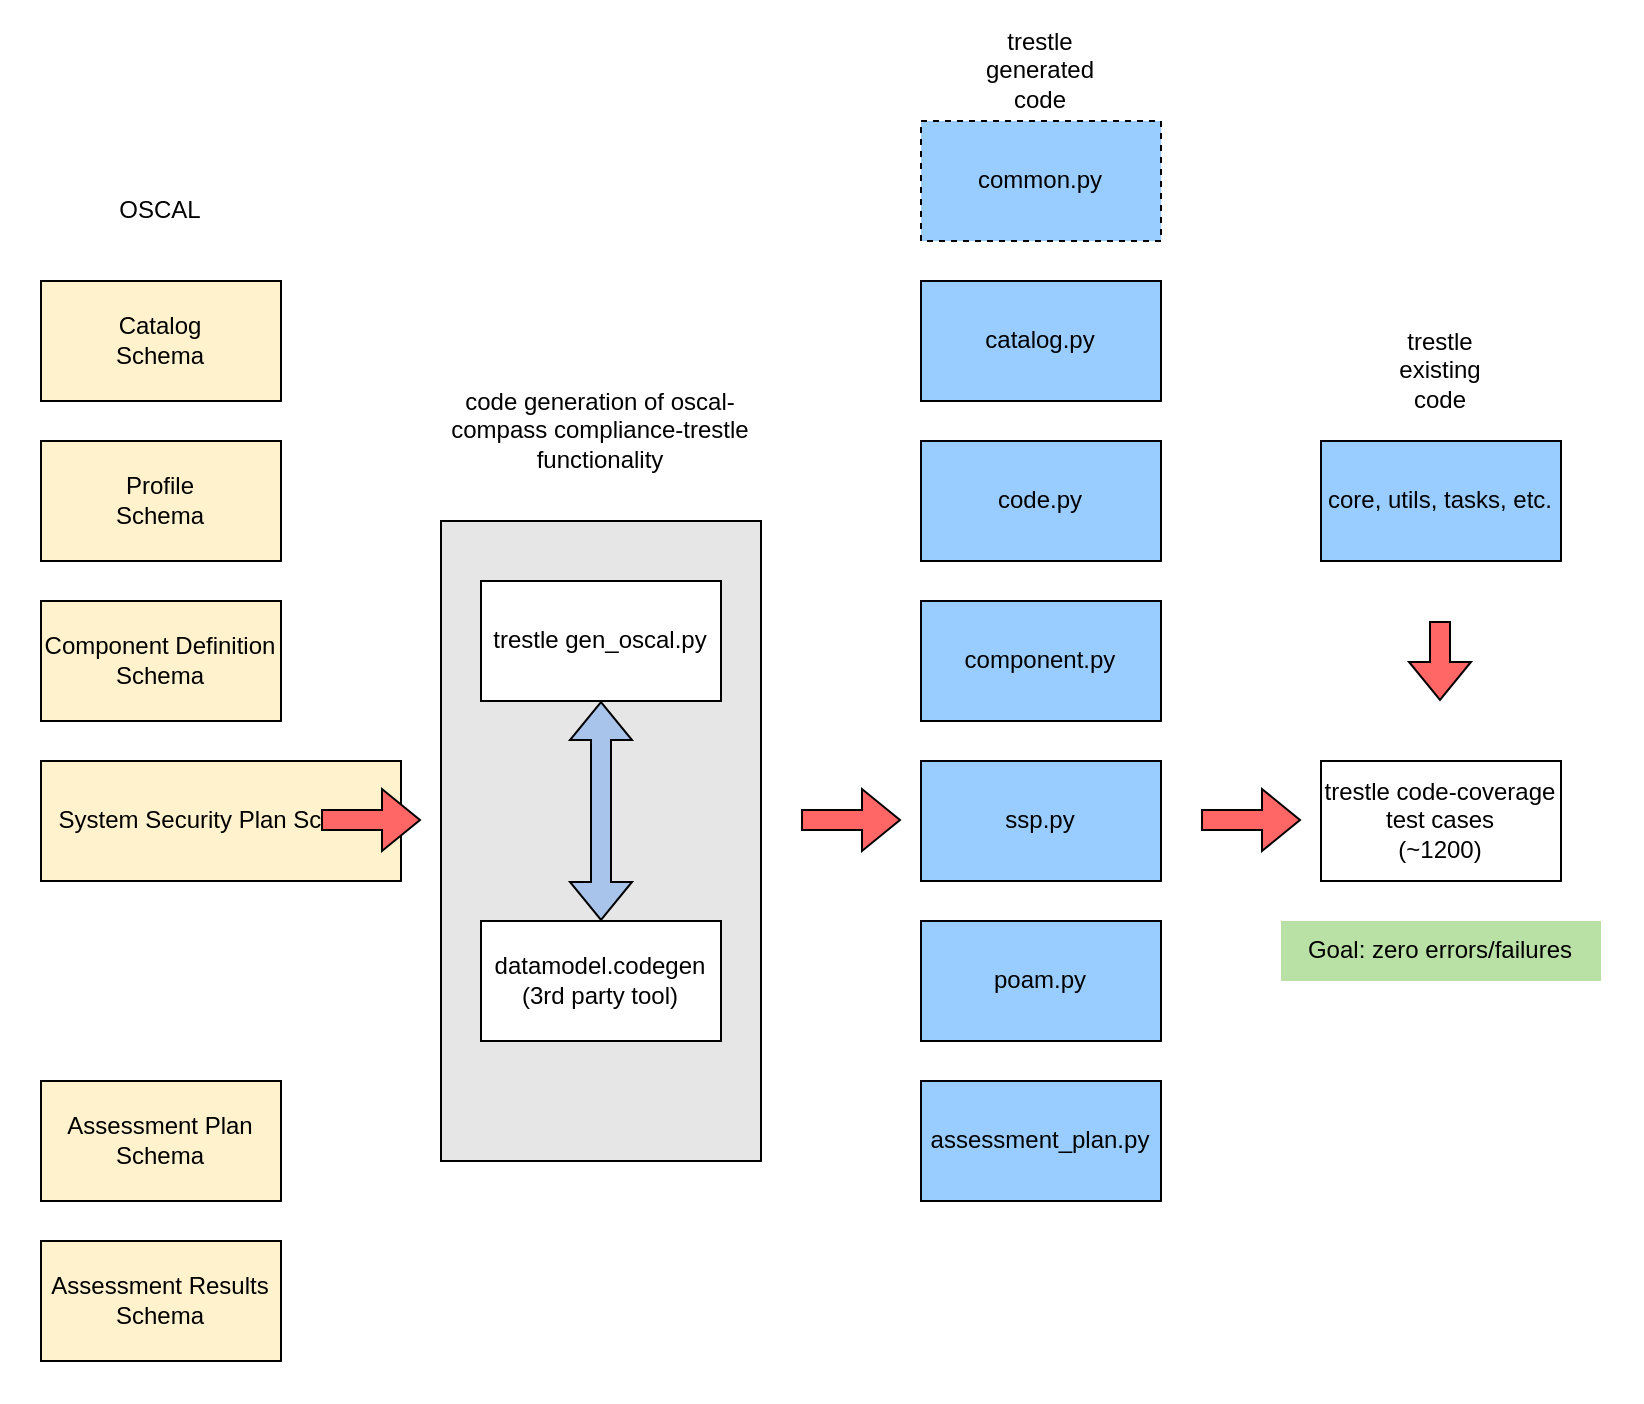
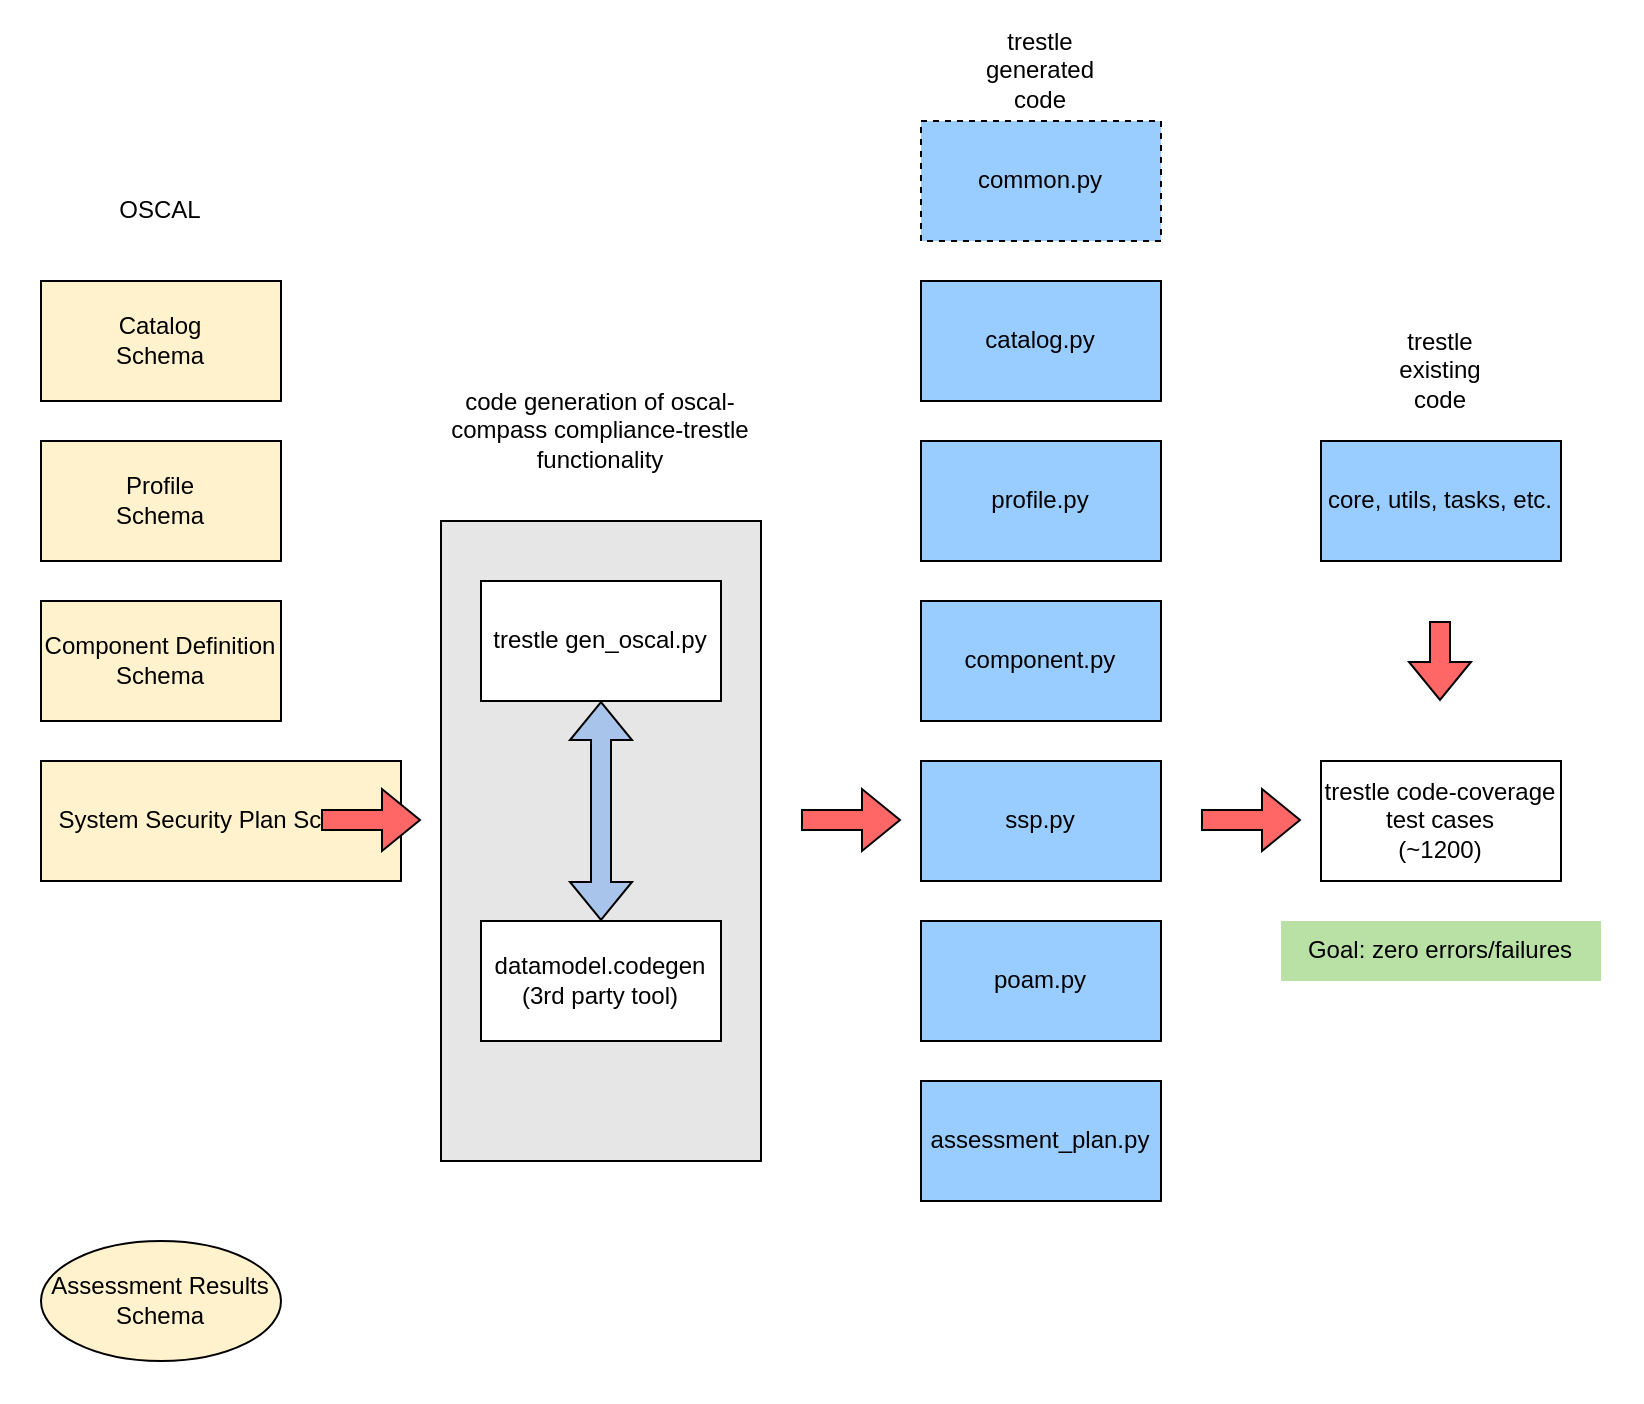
node "code.py": label "code.py" -> "profile.py"
node "Assessment Plan Schema": removed
node "Assessment Results Schema": shape rectangle -> ellipse
